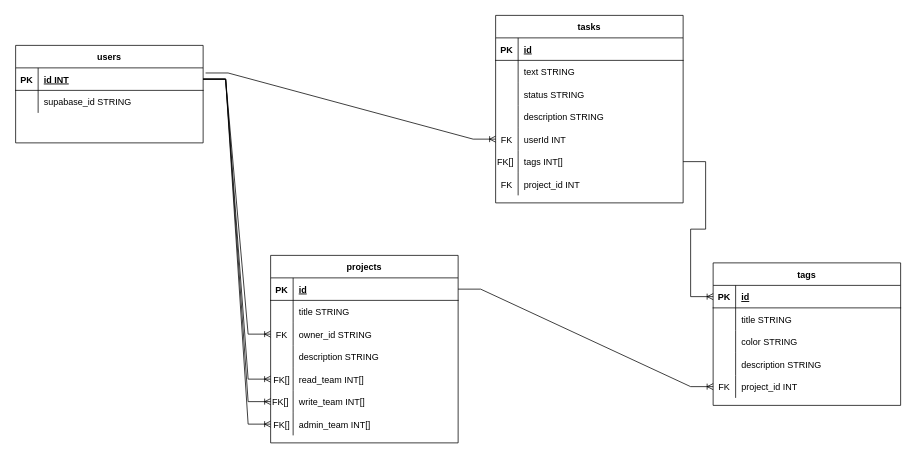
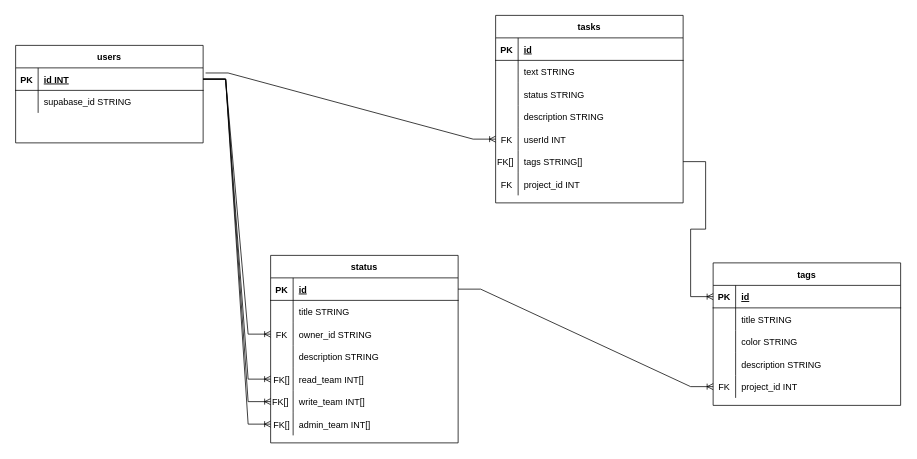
node "tags INT[]": label "tags INT[]" -> "tags STRING[]"
node "projects": label "projects" -> "status"
